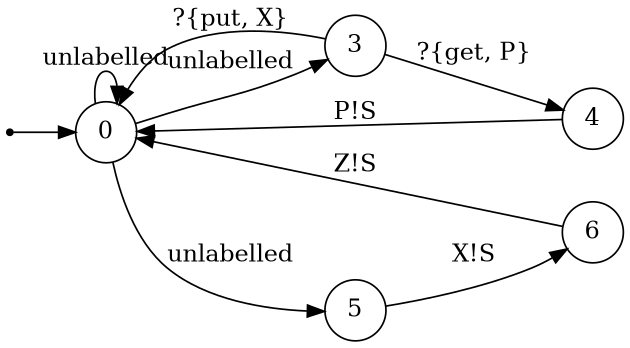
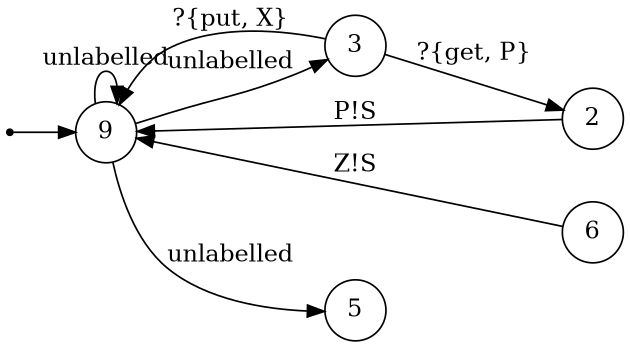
node "4": label "4" -> "2"
node "0": label "0" -> "9"
edge "5" -> "6": removed, label "X!S"
